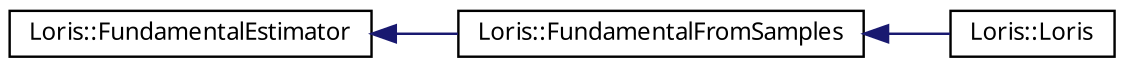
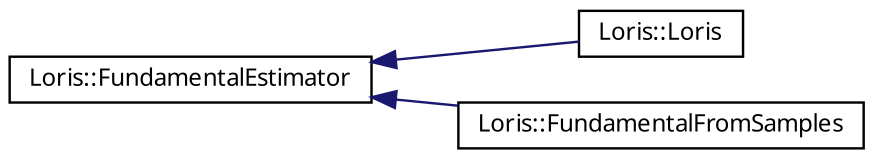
edge "Loris::Loris" -> "Loris::FundamentalFromSamples": now "Loris::Loris" -> "Loris::FundamentalEstimator"
